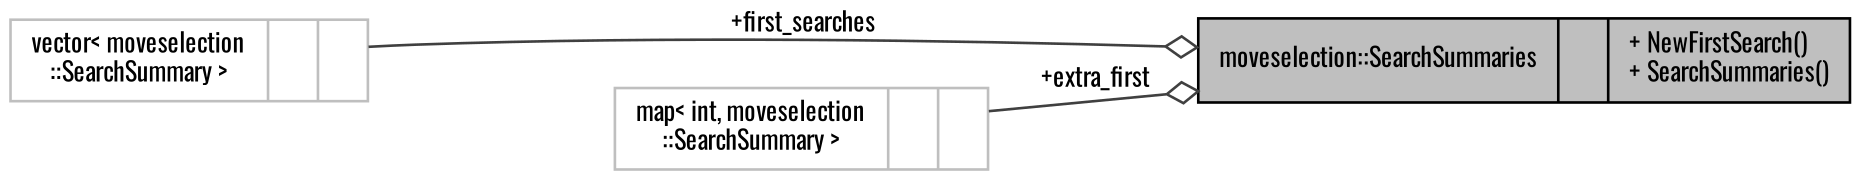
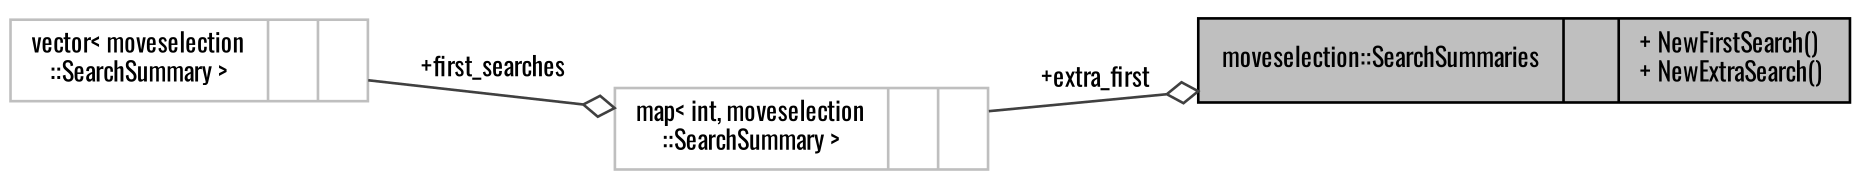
edge "vector< moveselection" -> "moveselection::SearchSummaries": now "vector< moveselection" -> "map< int, moveselection"
node "moveselection::SearchSummaries": text "+ SearchSummaries()" -> "+ NewExtraSearch()"
